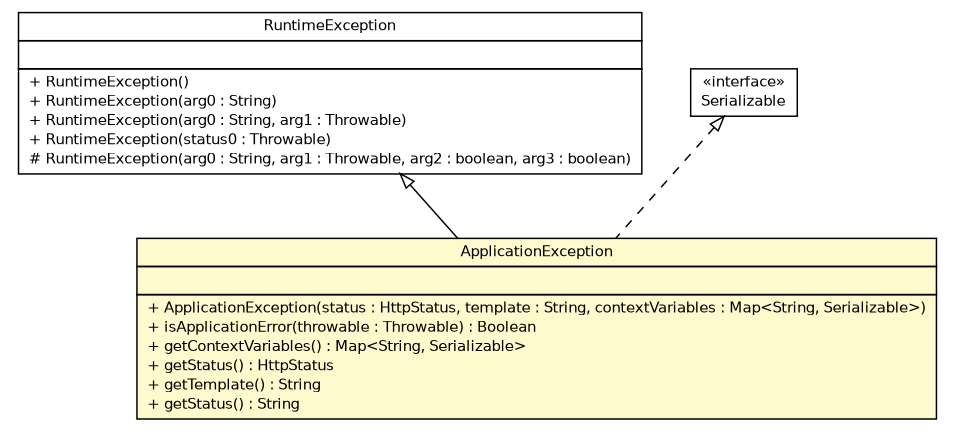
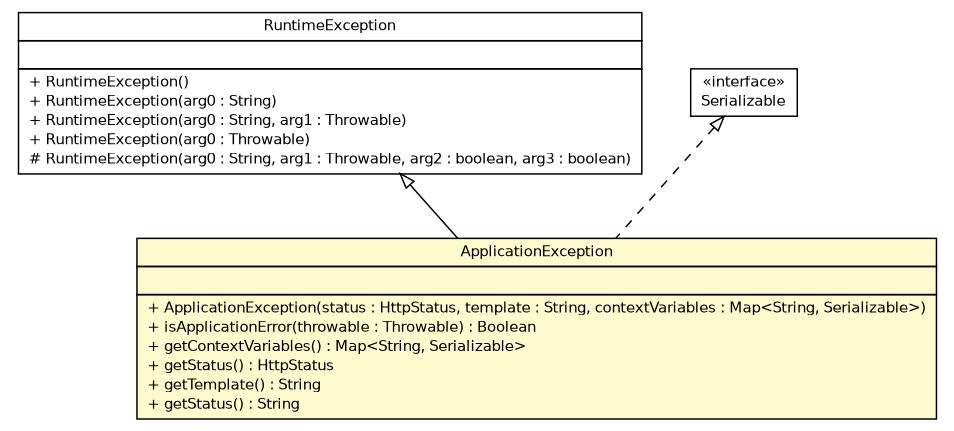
node "RuntimeException": text "+ RuntimeException(status0 : Throwable)" -> "+ RuntimeException(arg0 : Throwable)"
